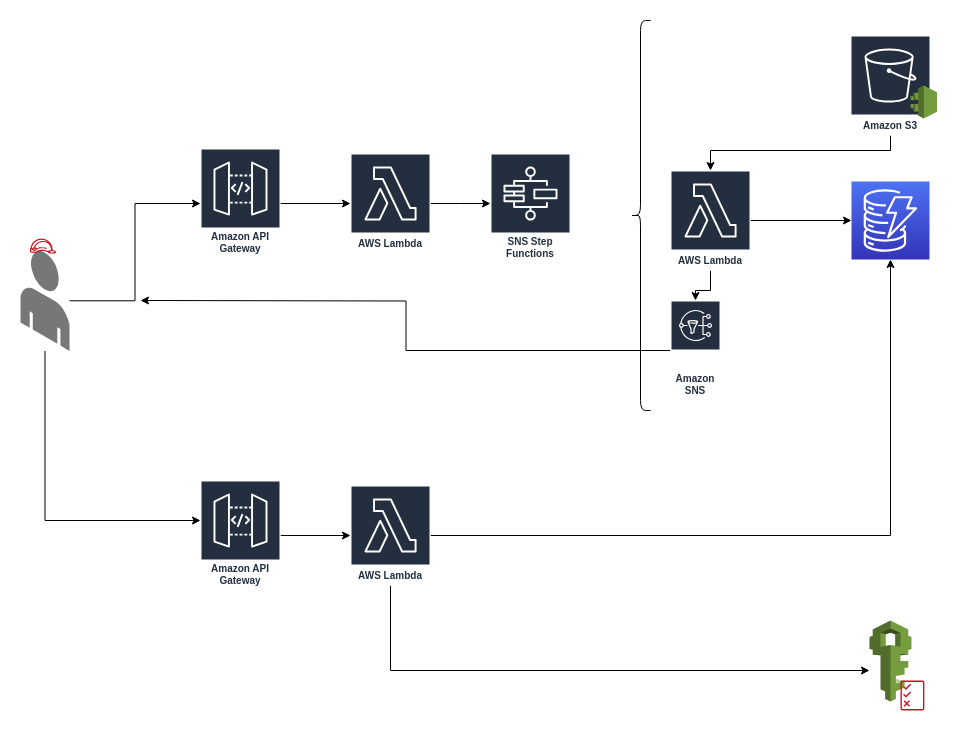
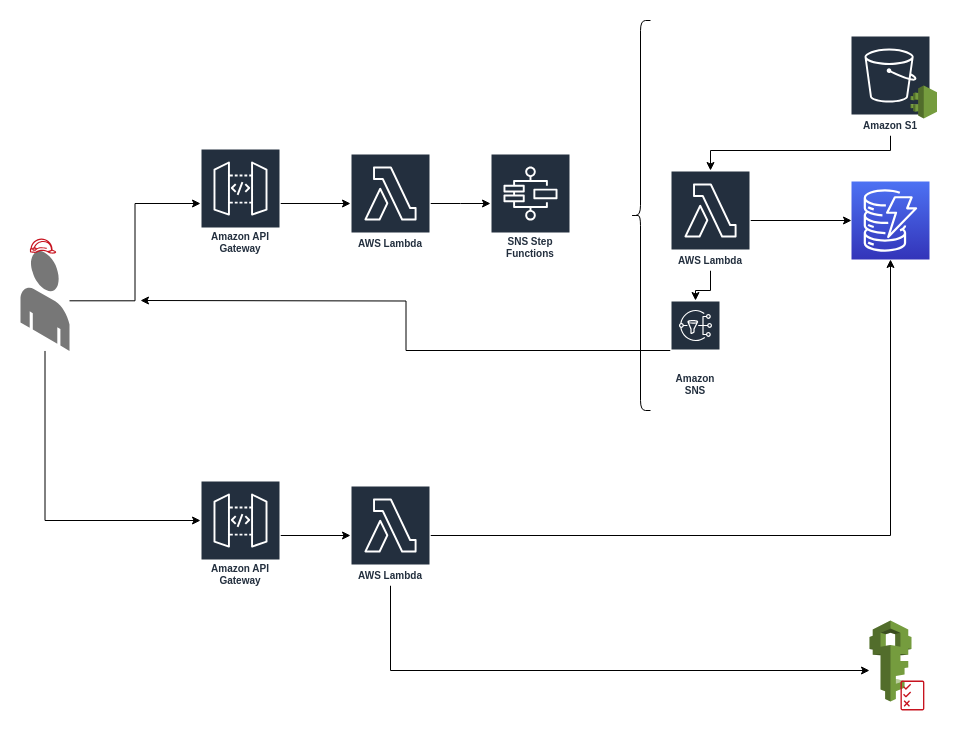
node "Amazon S3": label "Amazon S3" -> "Amazon S1"
